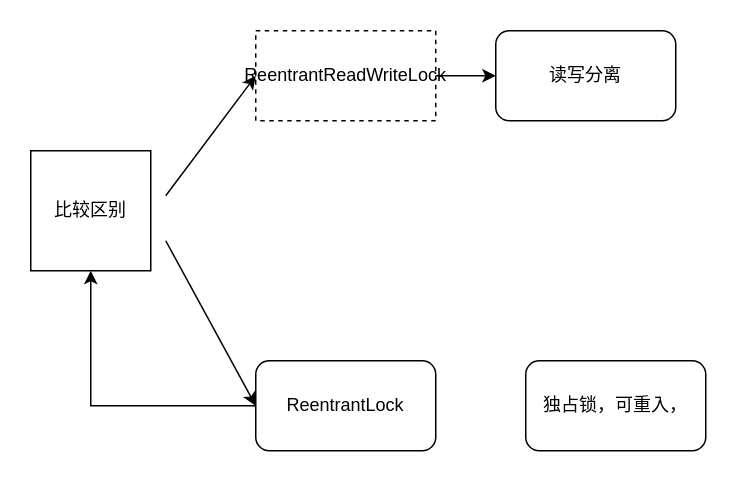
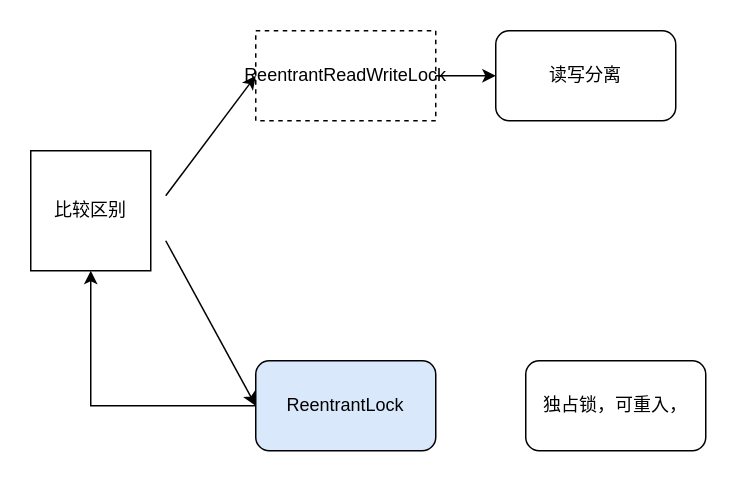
node "ReentrantLock": fillcolor #ffffff -> #dae8fc
